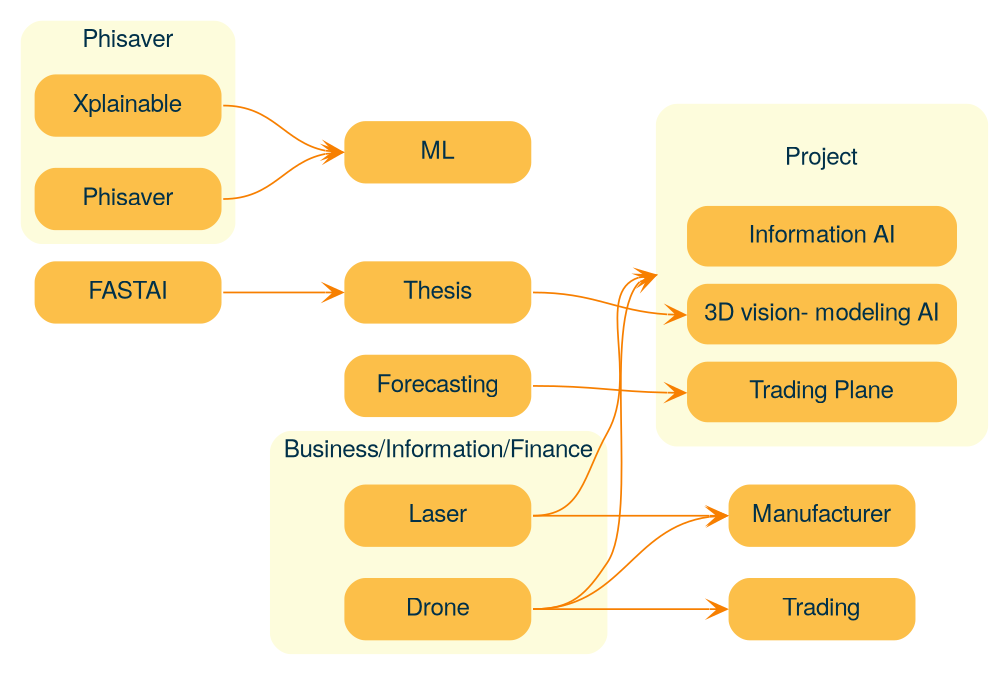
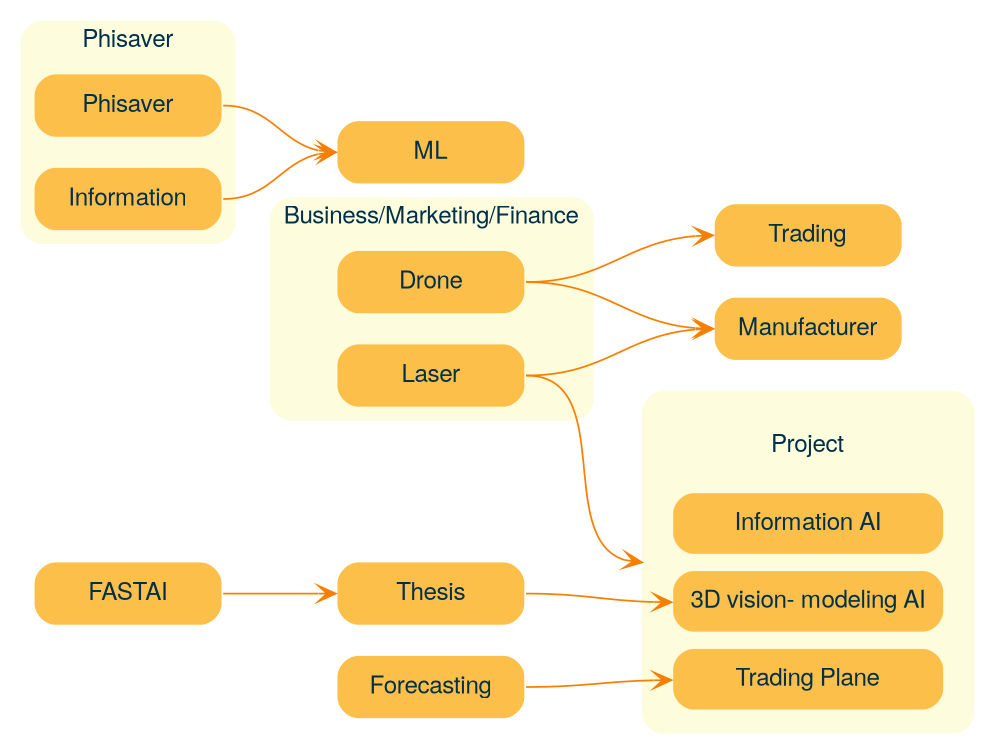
node "Xplainable": label "Xplainable" -> "Information"
cluster "Business/Information/Finance": label "Business/Information/Finance" -> "Business/Marketing/Finance"
edge "Drone" -> "Project": removed
